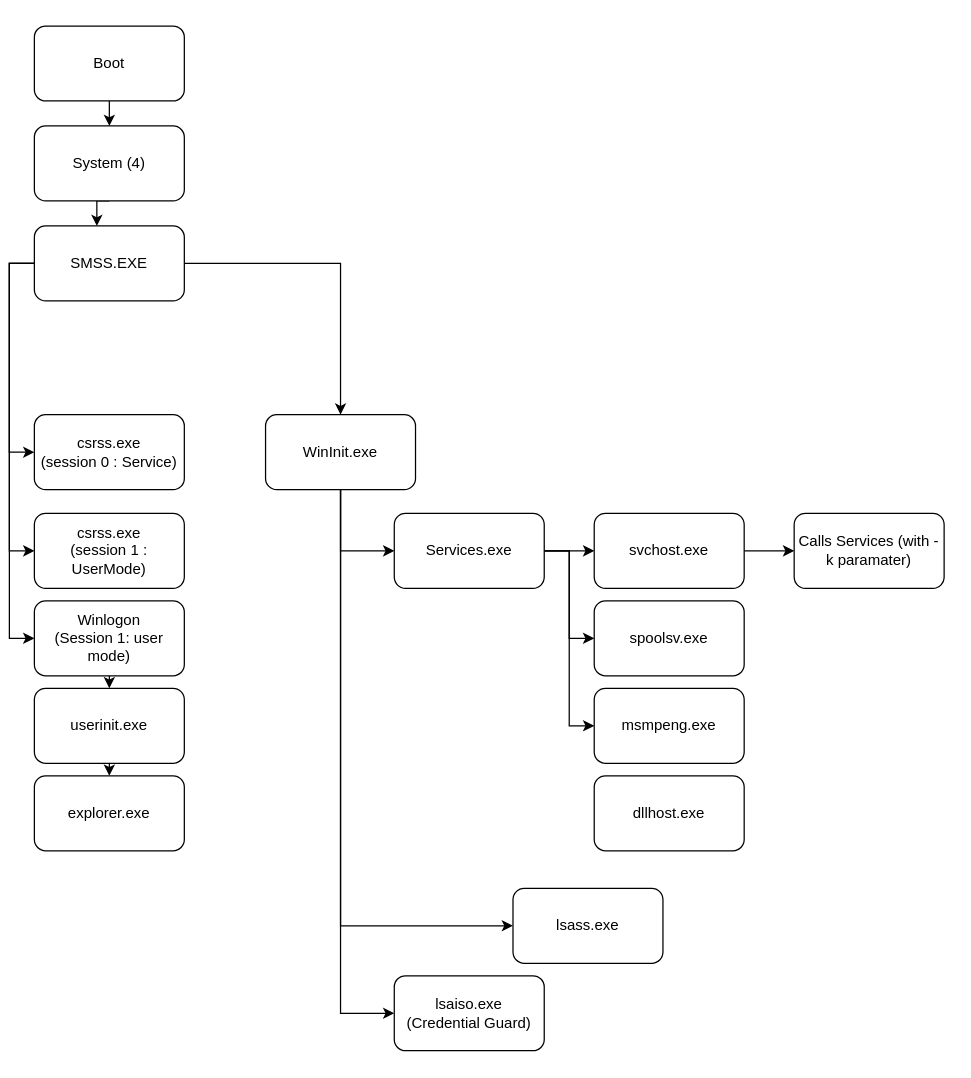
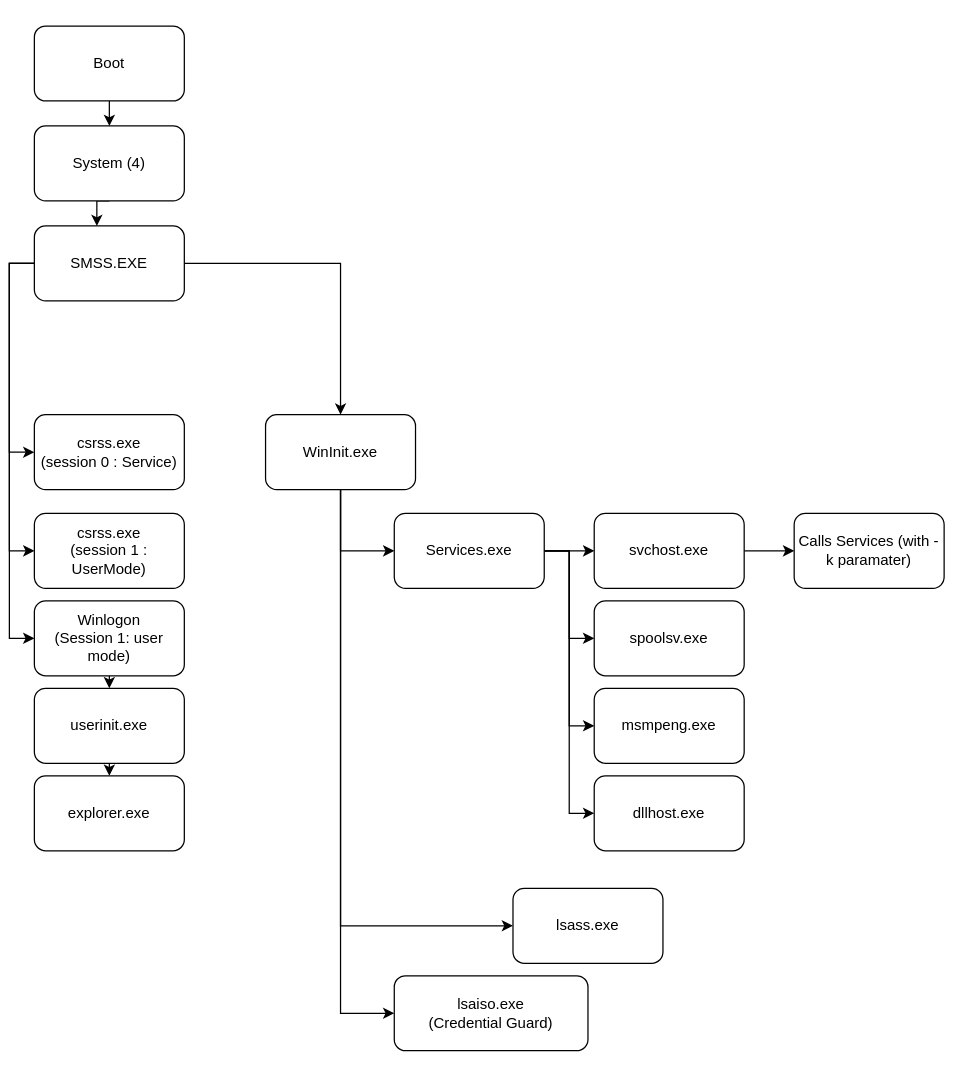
edge "Services.exe" -> "dllhost.exe": added
node "lsaiso.exe (Credential Guard)": size 150x75 -> 194x75
